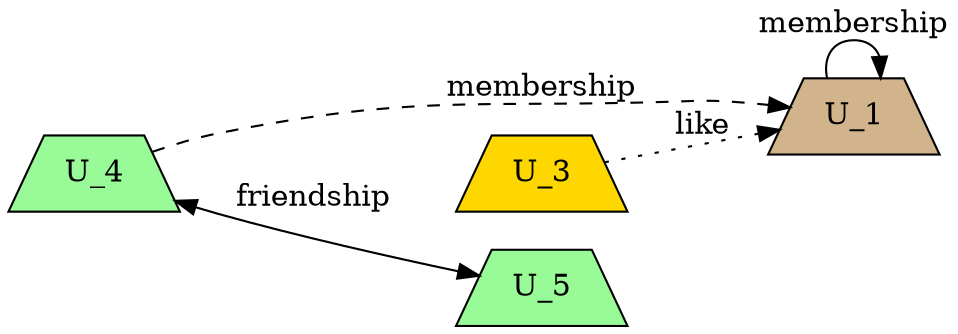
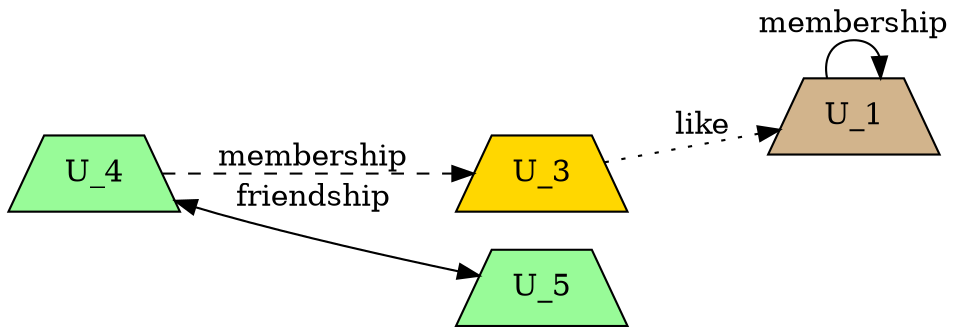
edge "U_4" -> "U_1": now "U_4" -> "U_3"
